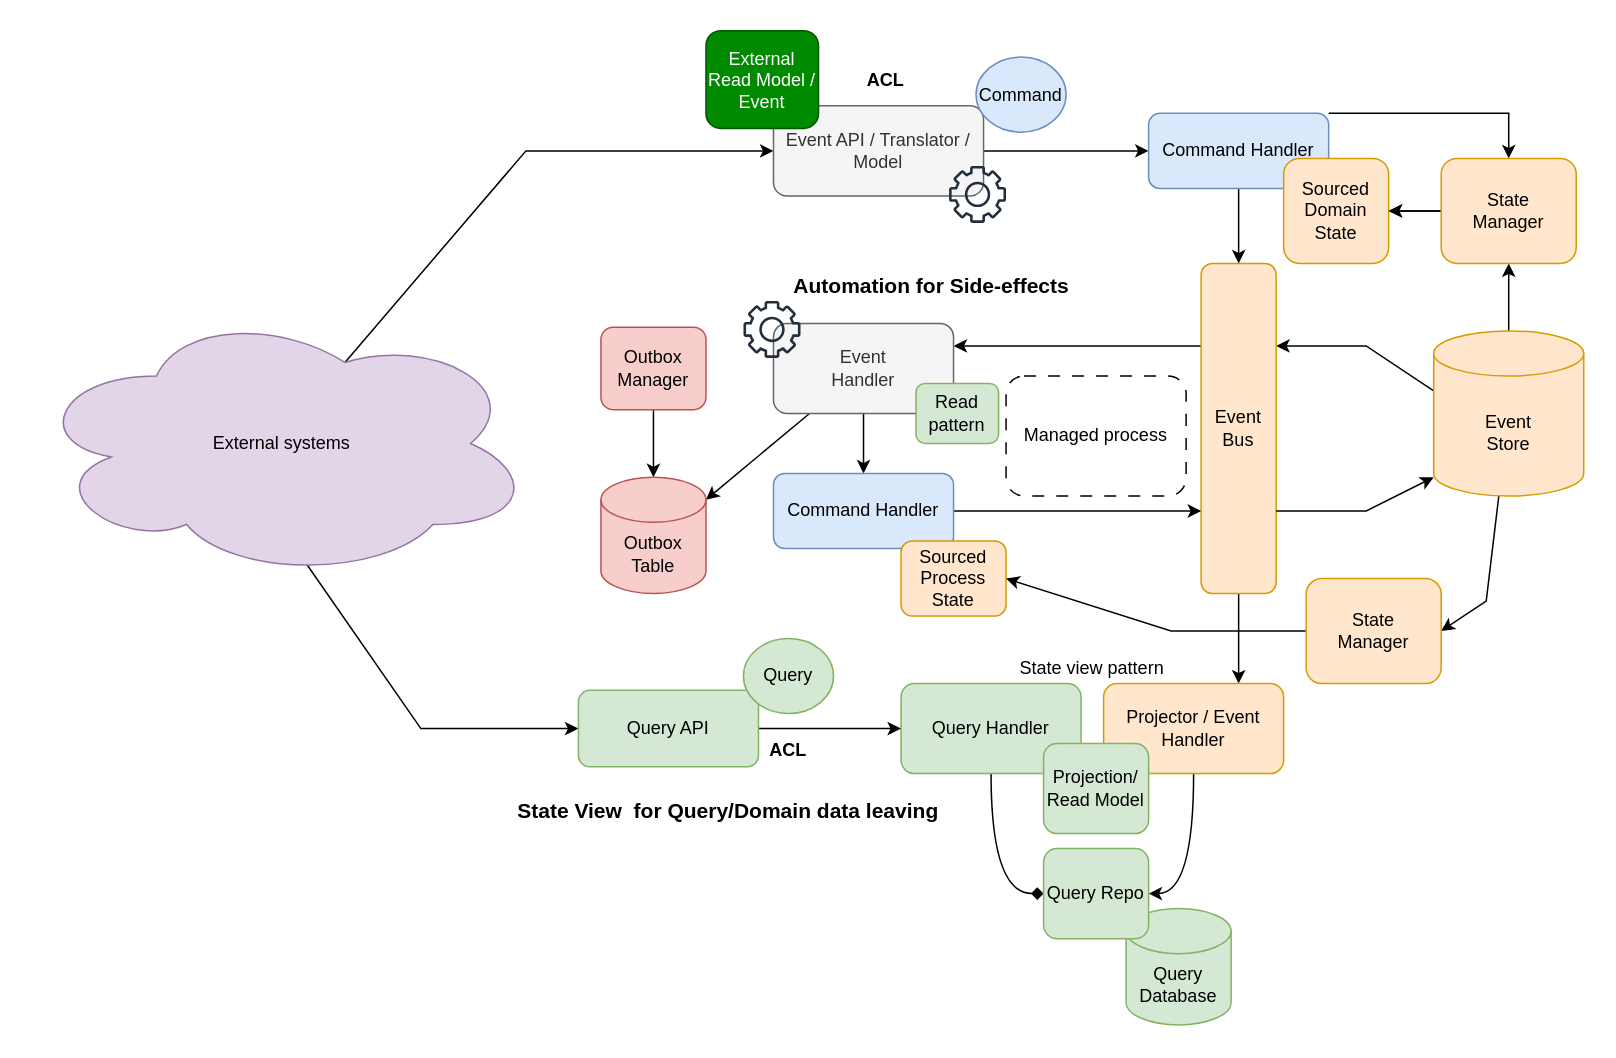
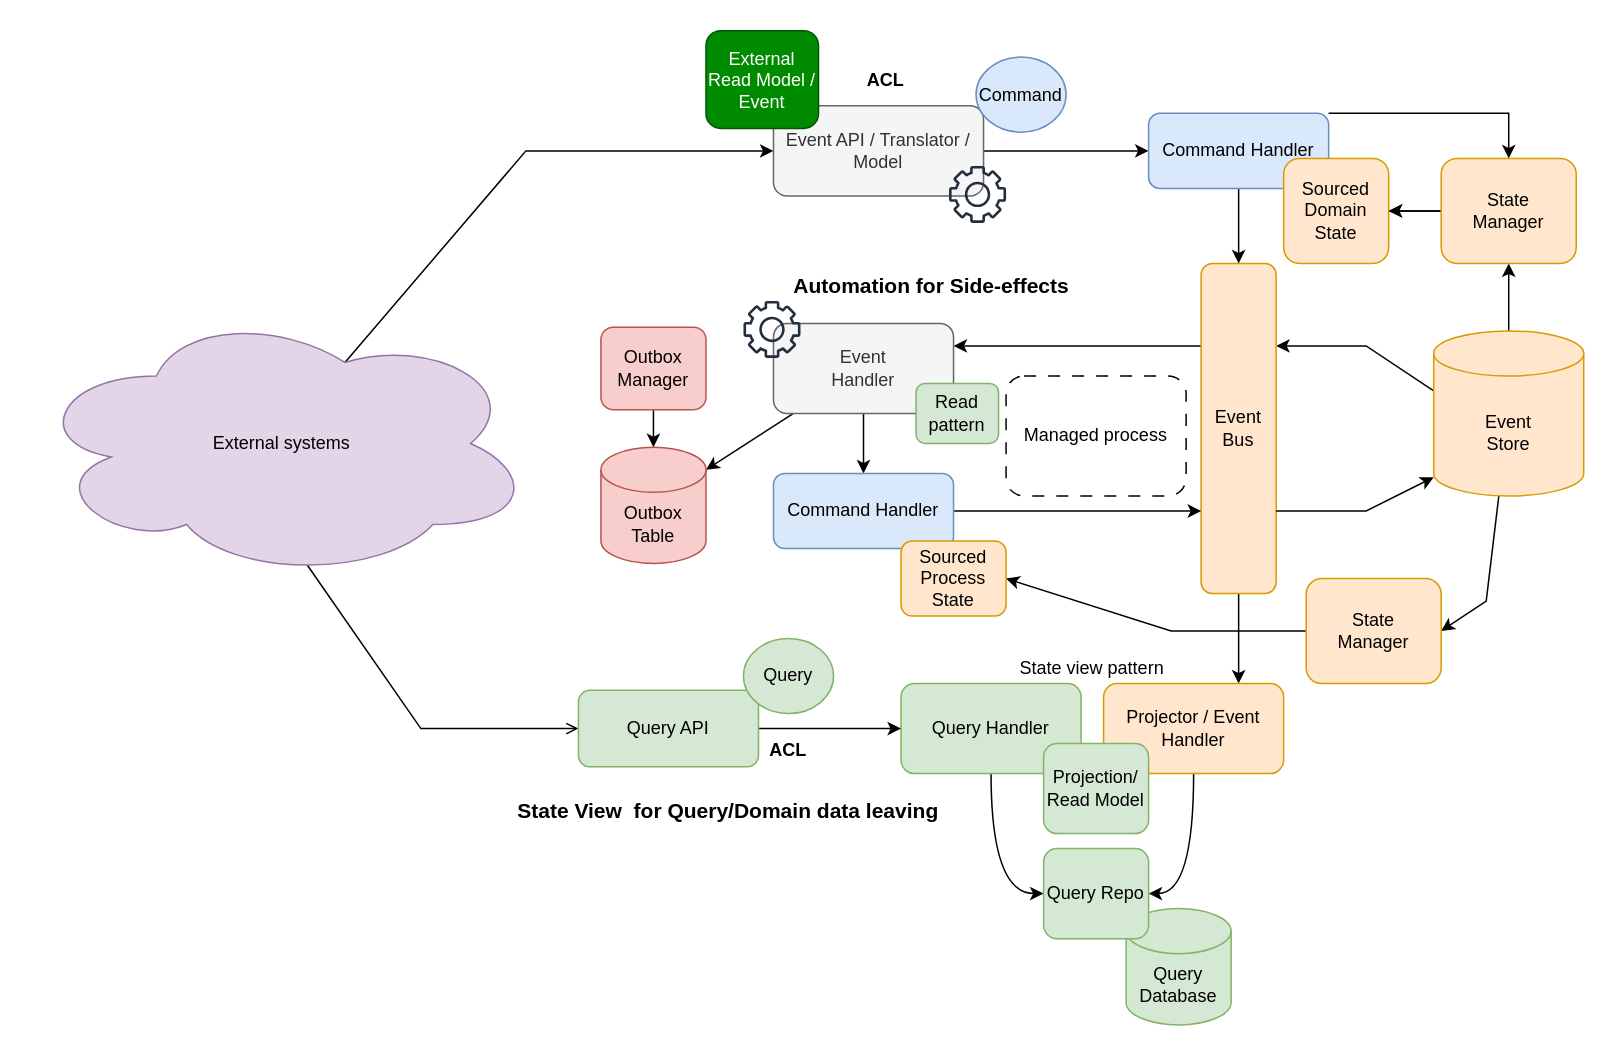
node "Outbox Table": moved (653, 535) -> (653, 505)
edge "External systems" -> "Query API": arrowhead classic -> open
edge "Query Handler" -> "Query Repo": arrowhead diamond -> classic
